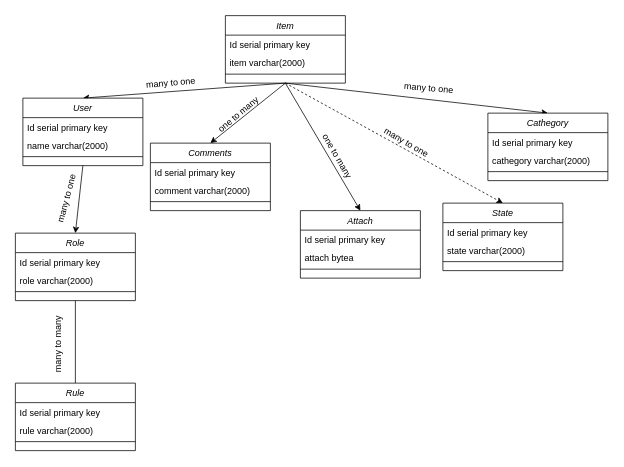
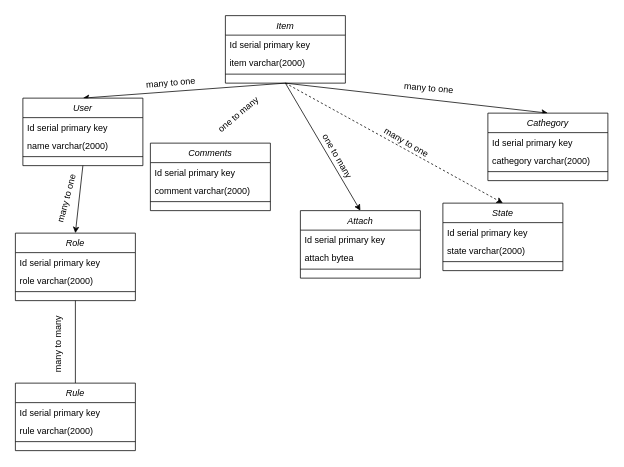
edge "Item" -> "Comments": removed
